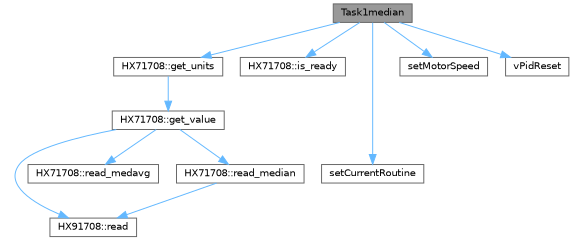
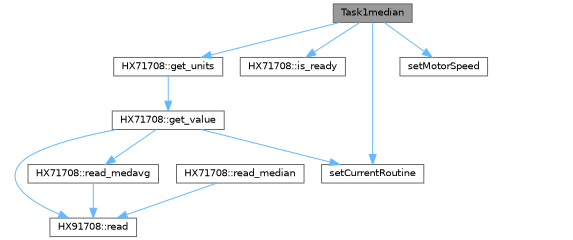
node "vPidReset": removed
edge "HX71708::get_value" -> "HX71708::read_median": now "HX71708::get_value" -> "setCurrentRoutine"
edge "HX71708::read_medavg" -> "HX91708::read": added
